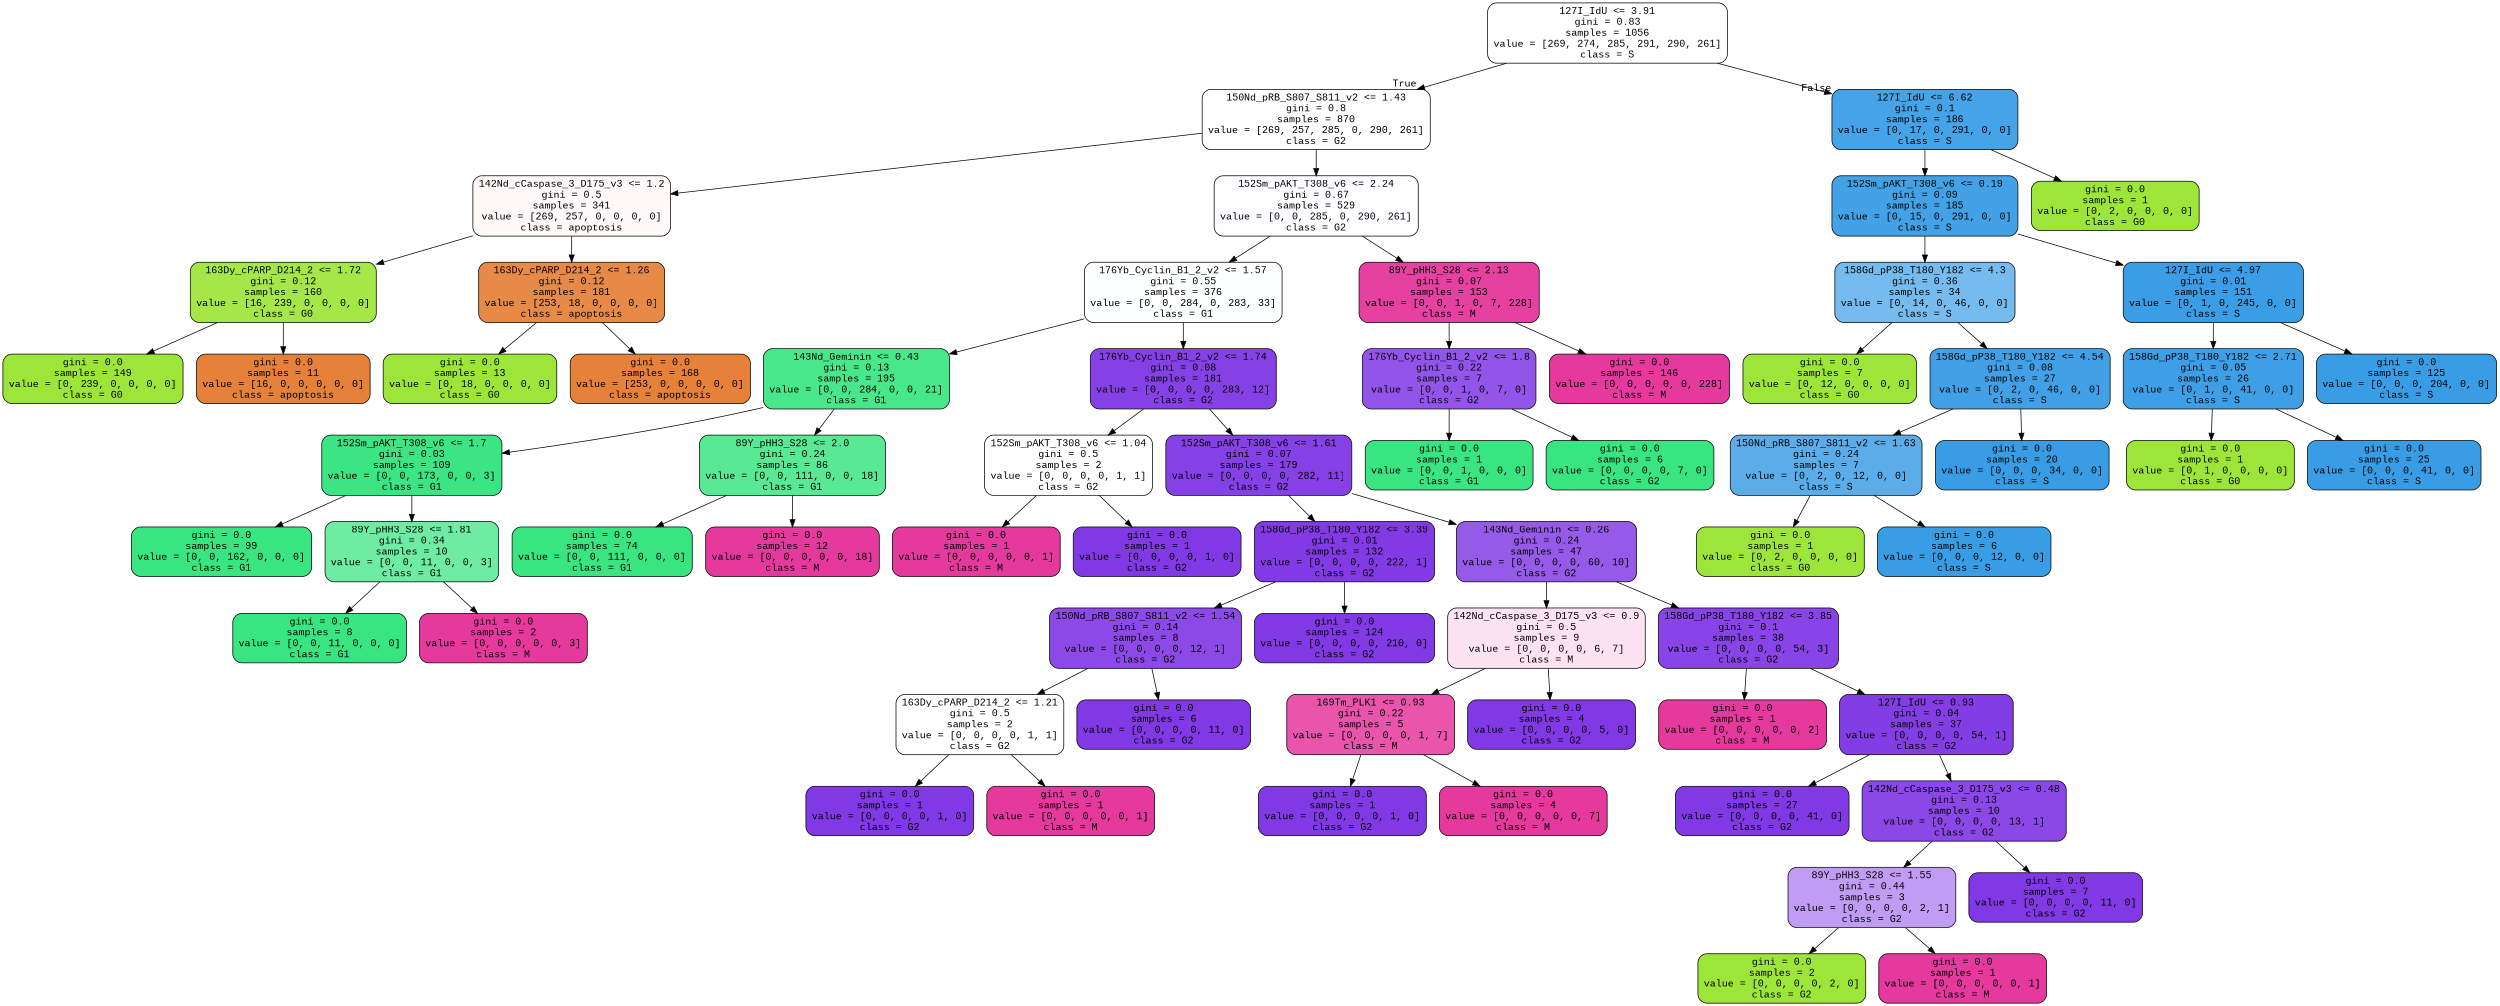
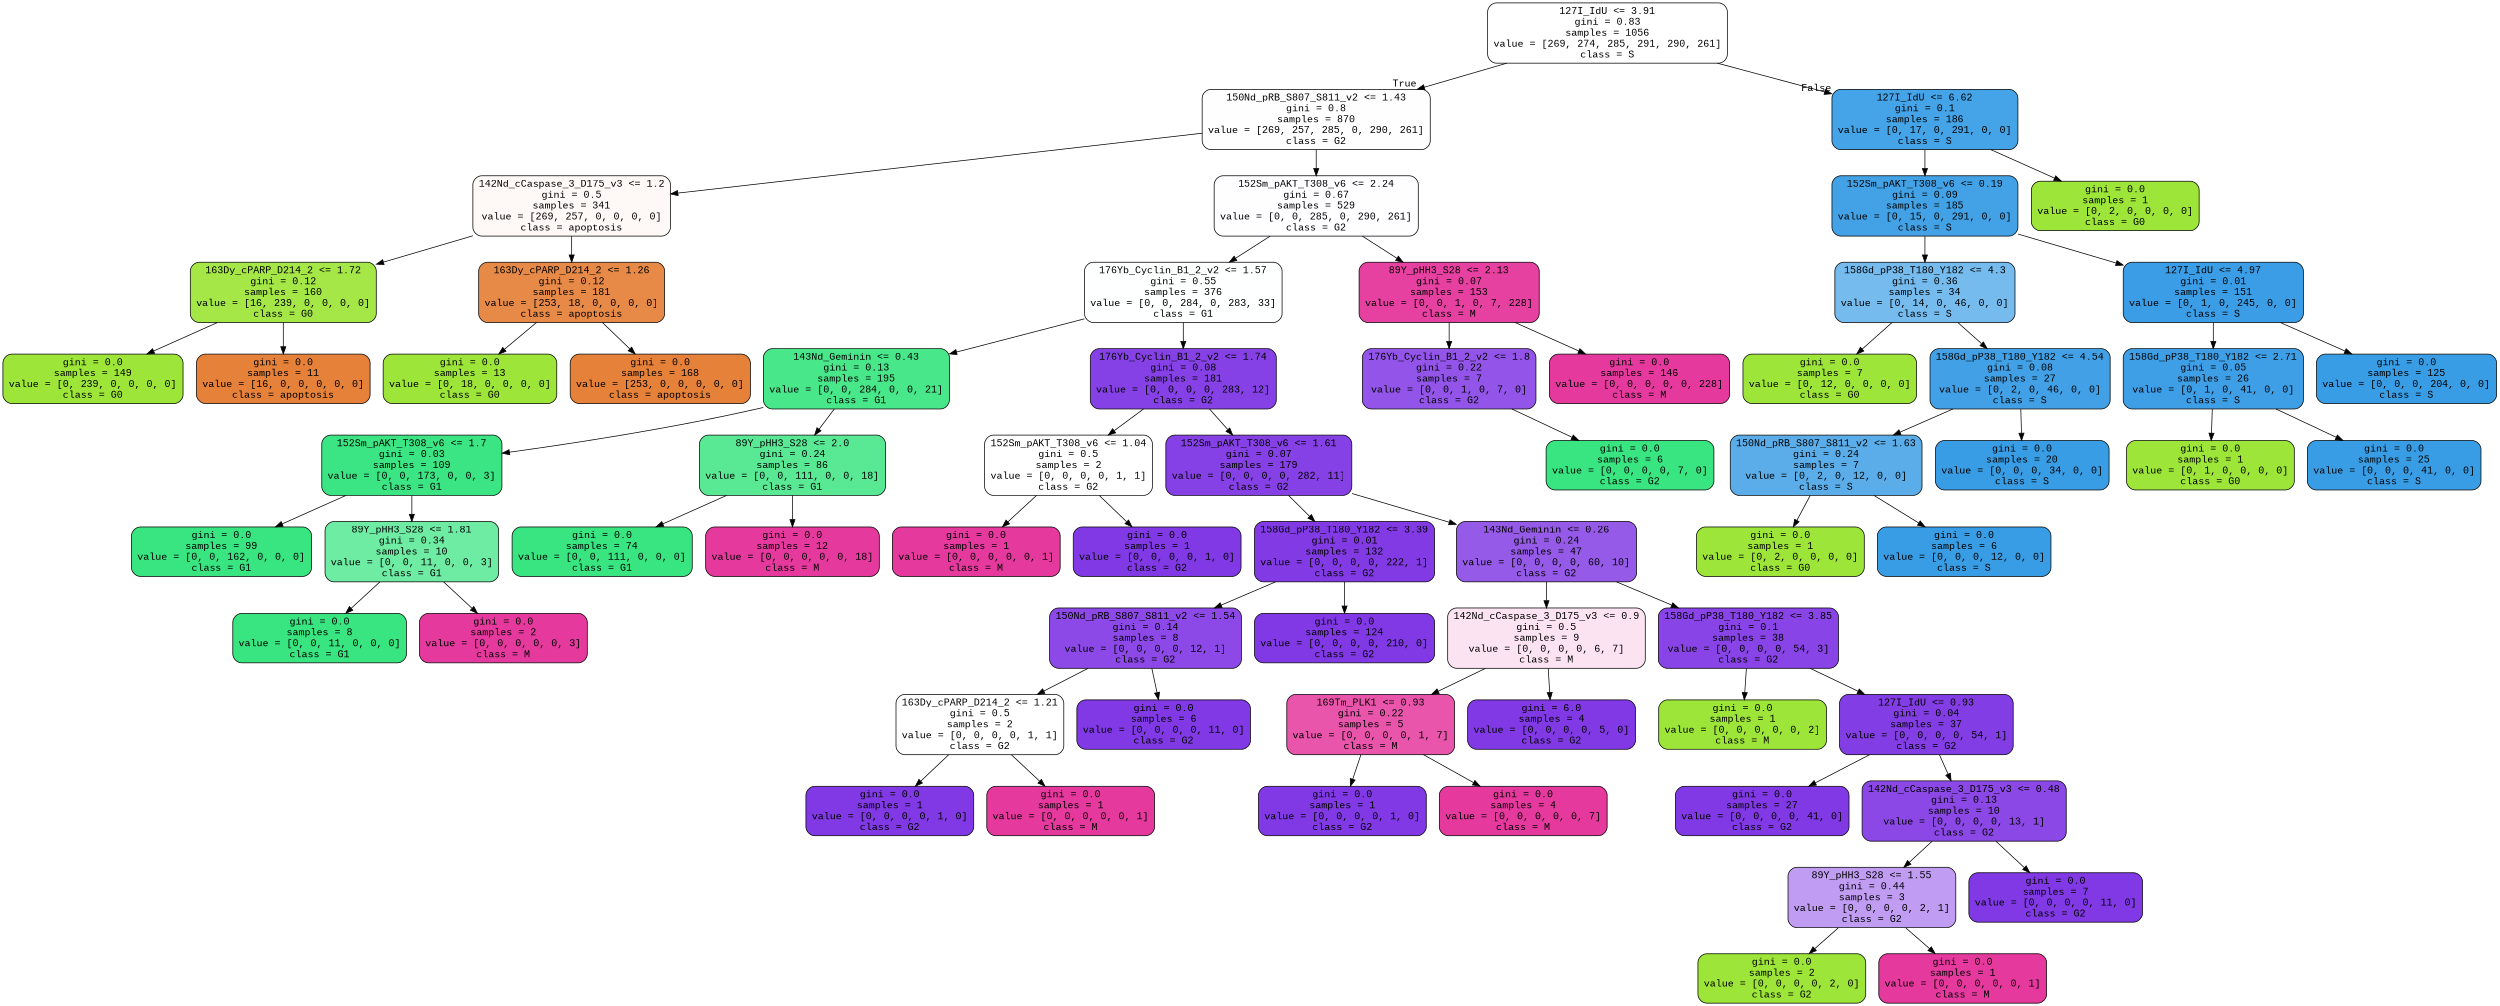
node "gini = 0.0 samples = 1 value = [0, 0, 1, 0, 0, 0] class = G1": removed
node "gini = 0.0 samples = 4 value = [0, 0, 0, 0, 5, 0] class = G2": label "gini = 0.0 samples = 4 value = [0, 0, 0, 0, 5, 0] class = G2" -> "gini = 6.0 samples = 4 value = [0, 0, 0, 0, 5, 0] class = G2"
node "gini = 0.0 samples = 1 value = [0, 0, 0, 0, 0, 2] class = M": fillcolor #e5399d -> #9de539
